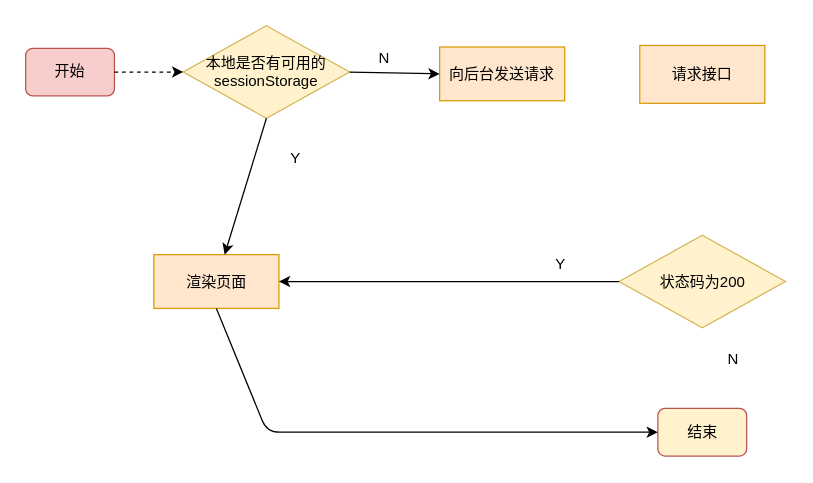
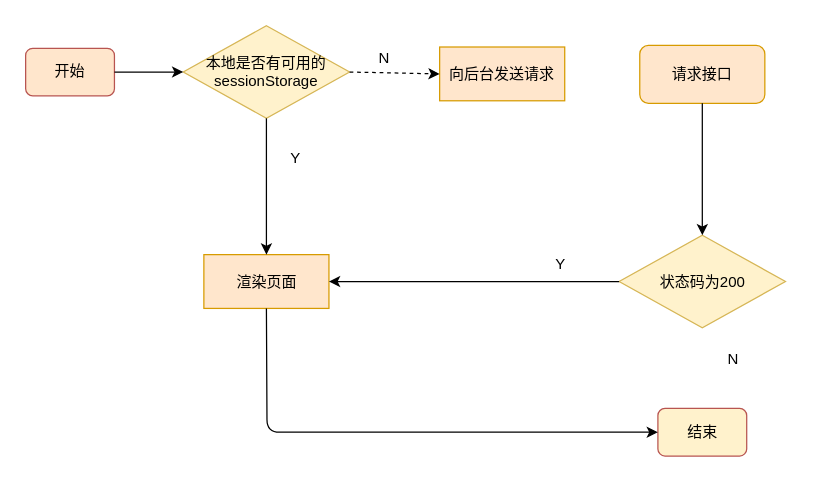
node "开始": fillcolor #f8cecc -> #ffe6cc
edge "开始" -> "本地是否有可用的sessionStorage": style dashed -> solid
edge "本地是否有可用的sessionStorage" -> "向后台发送请求": style solid -> dashed
node "请求接口": shape rectangle -> rounded rectangle
edge "请求接口" -> "状态码为200": added
node "渲染页面": moved (216, 281) -> (266, 281)
